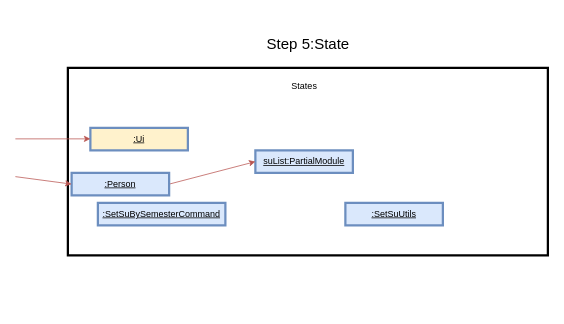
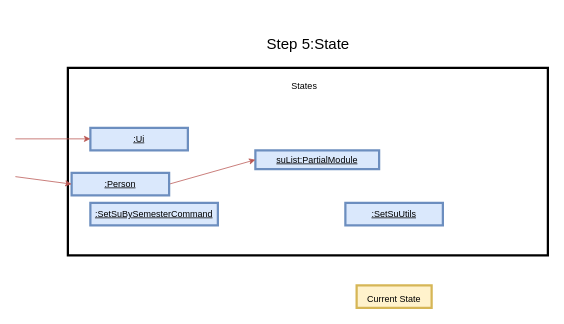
node ":Ui": fillcolor #fff2cc -> #dae8fc
node "suList:PartialModule": size 98x23 -> 124x19
node ":SetSuBySemesterCommand": moved (162, 214) -> (154, 214)
node "Current State": added
